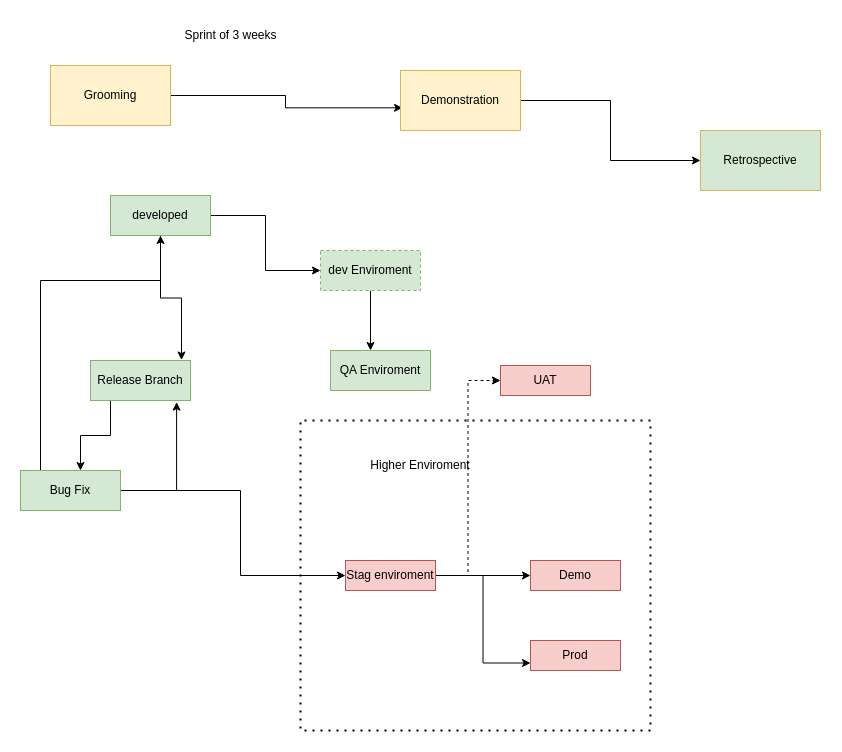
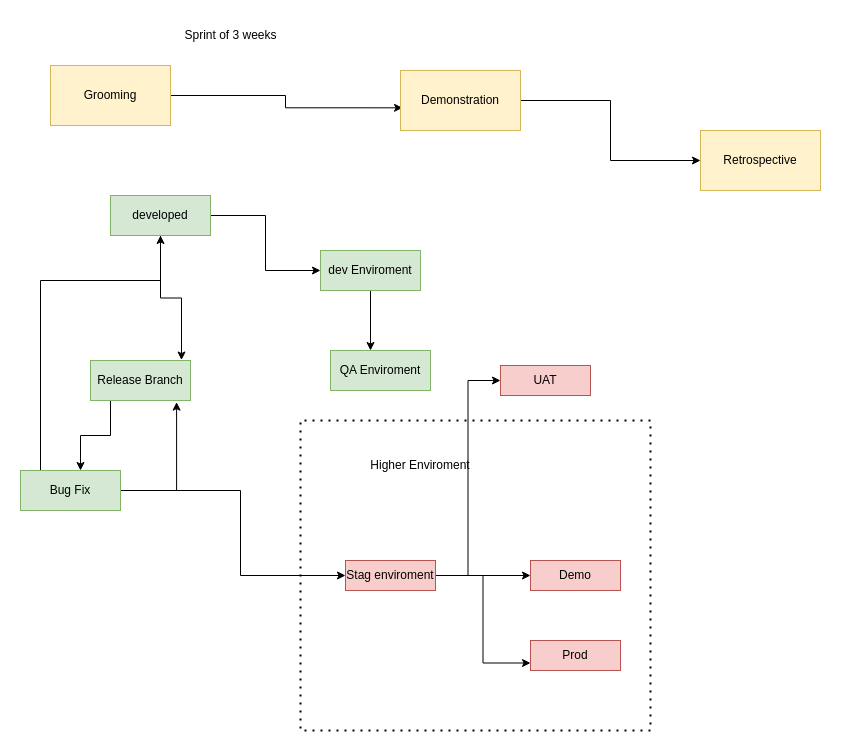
node "Retrospective": fillcolor #d5e8d4 -> #fff2cc
node "dev Enviroment": style dashed -> solid
edge "Stag enviroment" -> "UAT": style dashed -> solid
